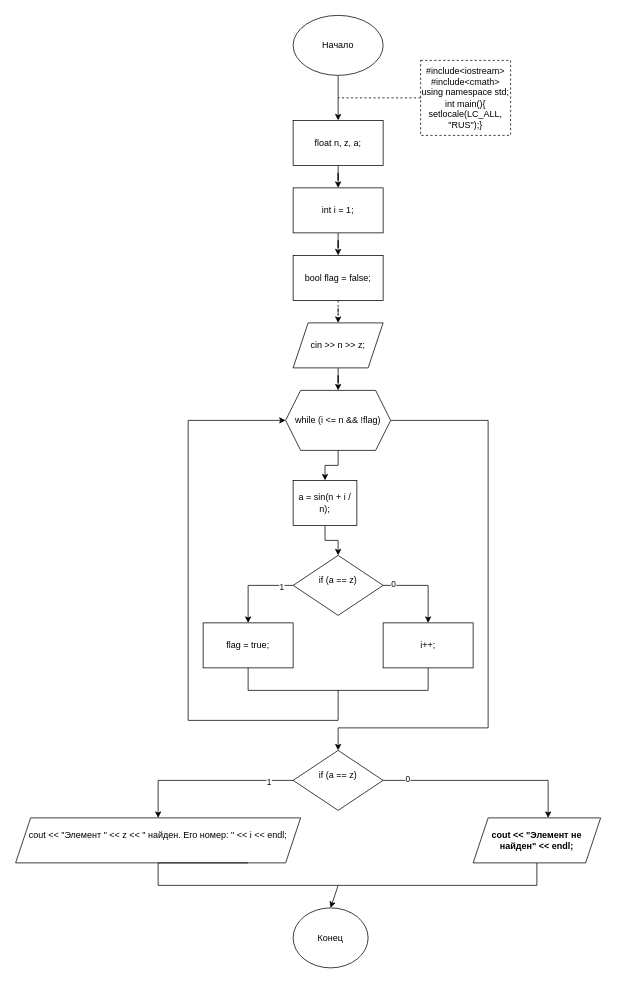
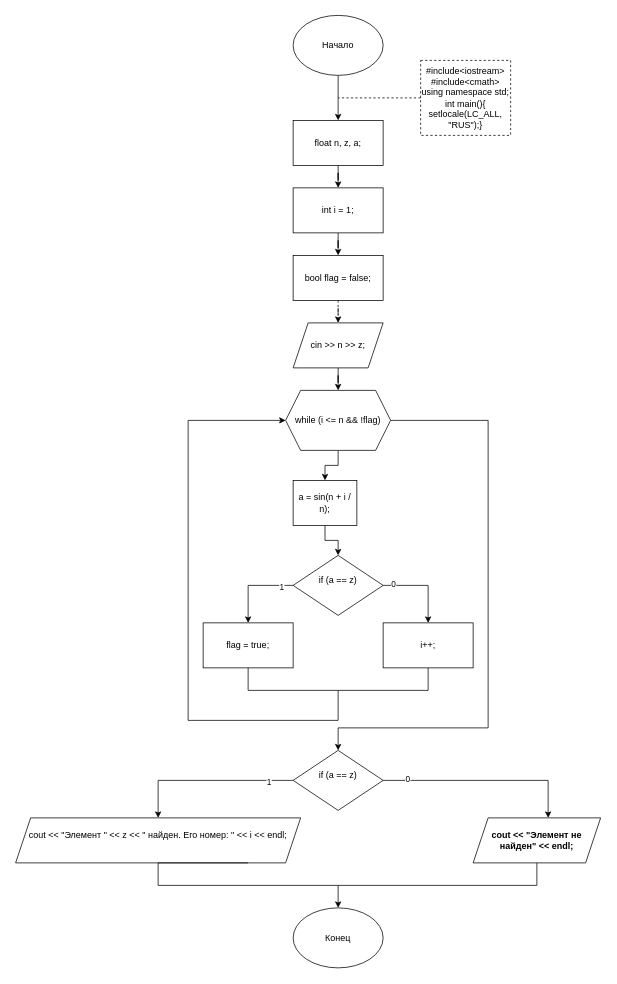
node "Конец": size 75x60 -> 90x60
